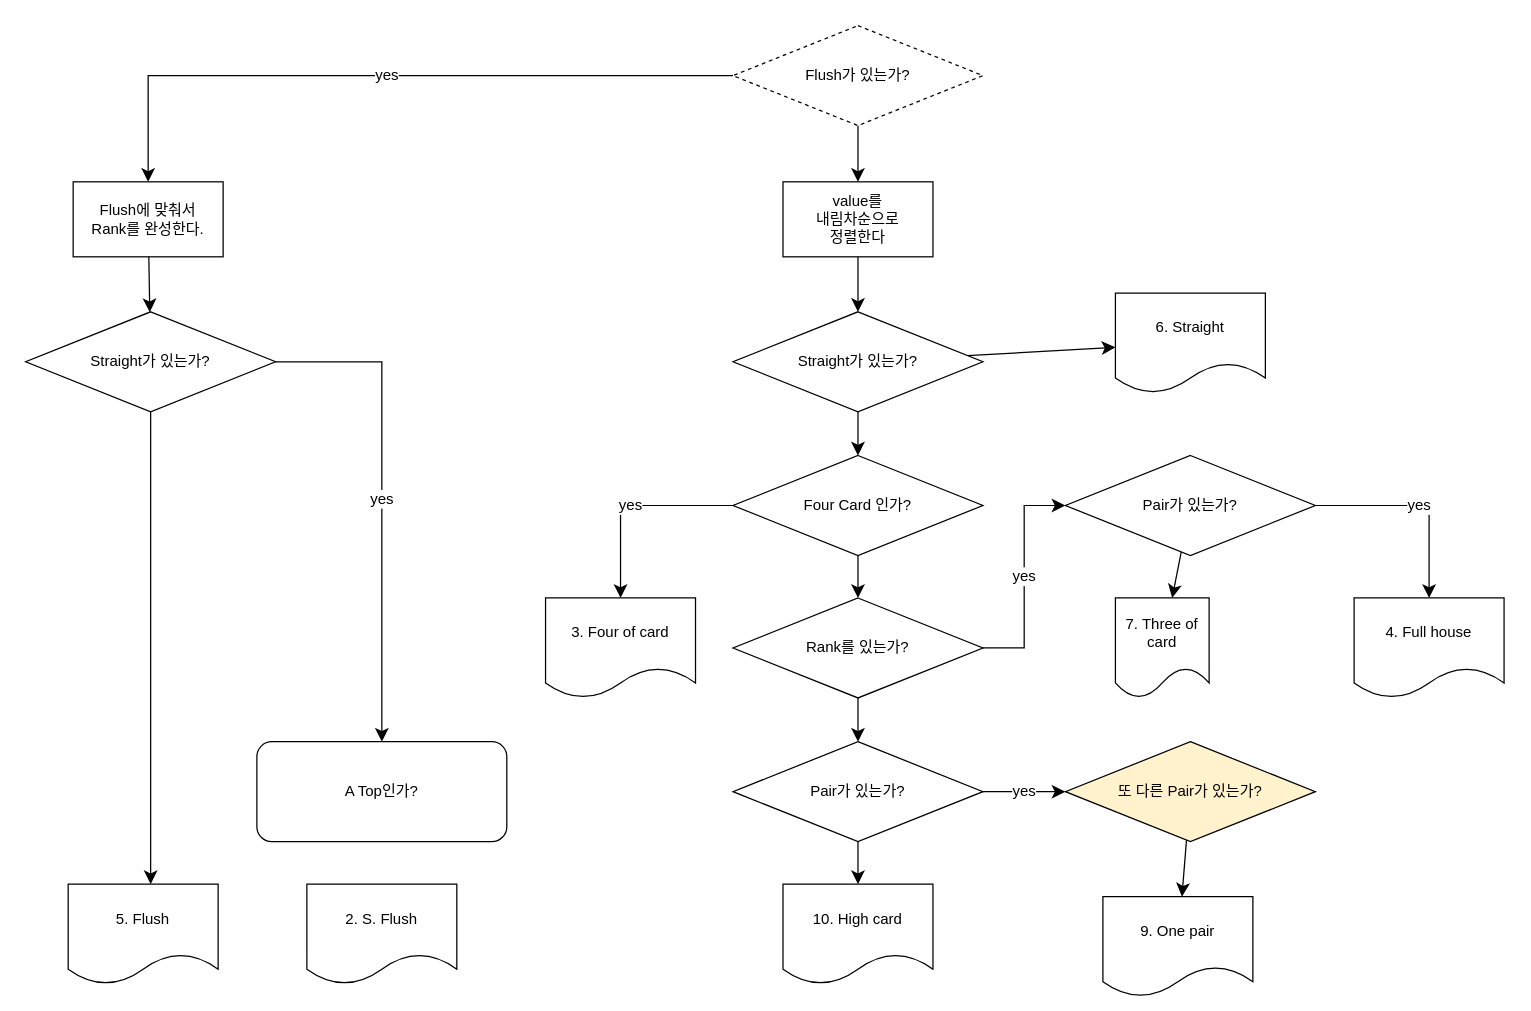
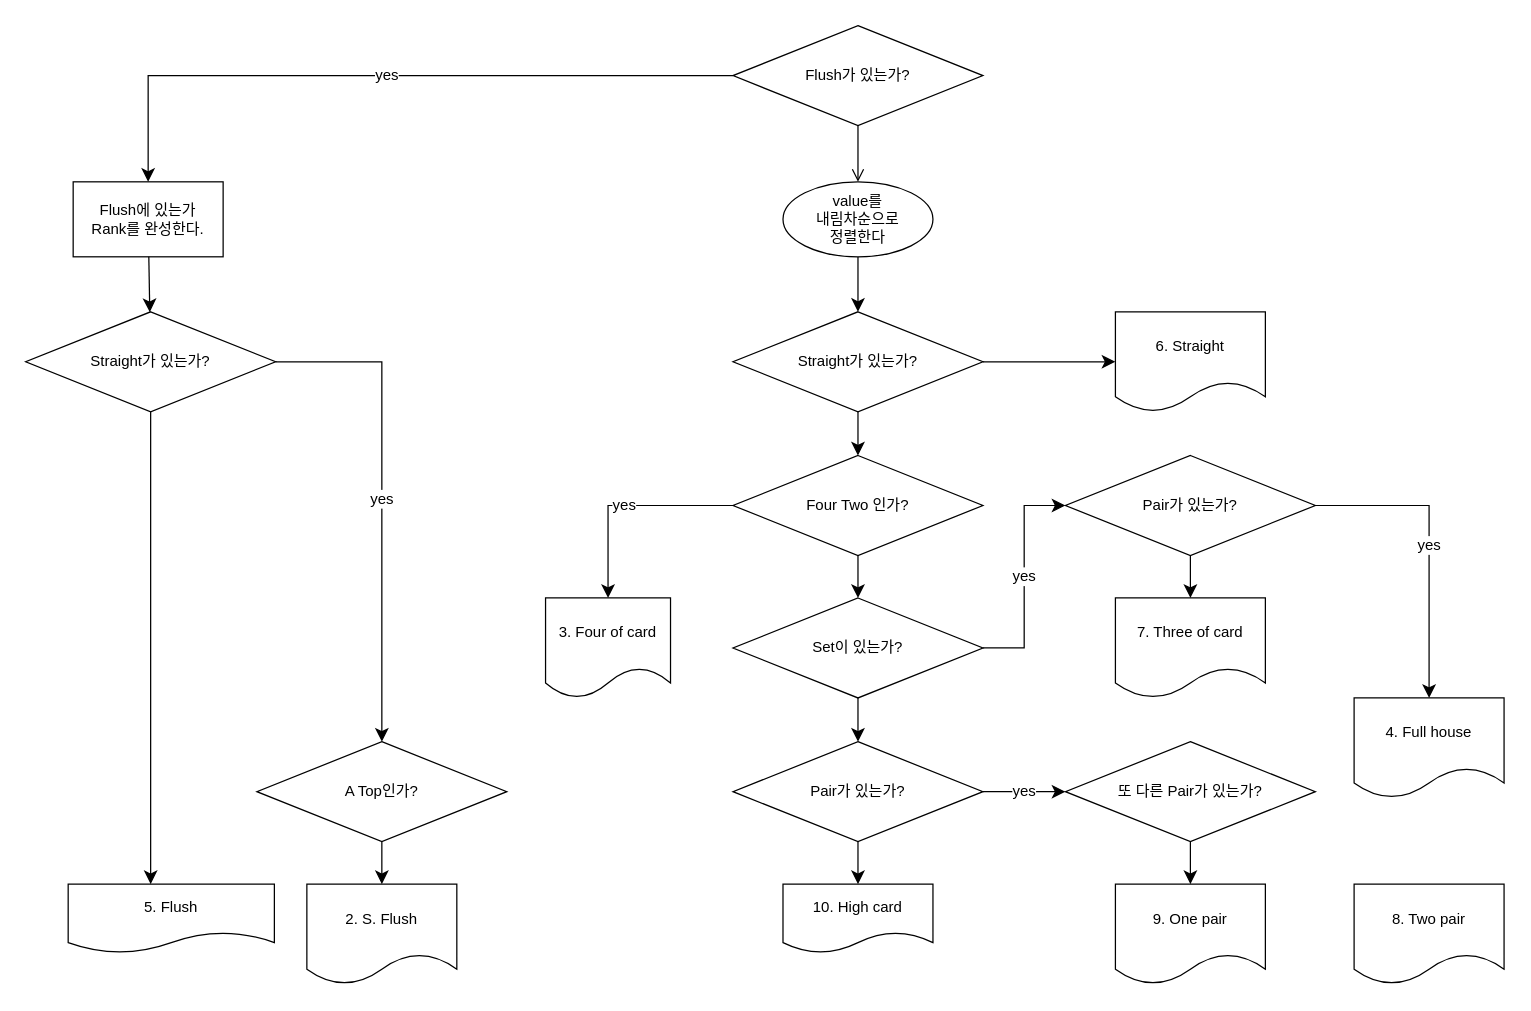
node "Flush가 있는가?": style dashed -> solid
edge "Flush가 있는가?" -> "value를 내림차순으로 정렬한다": arrowhead classic -> open
node "Flush에 맞춰서 Rank를 완성한다.": label "Flush에 맞춰서 Rank를 완성한다." -> "Flush에 있는가 Rank를 완성한다."
node "value를 내림차순으로 정렬한다": shape rectangle -> ellipse
node "6. Straight": moved (1191, 343) -> (1191, 362)
node "Four Card 인가?": label "Four Card 인가?" -> "Four Two 인가?"
node "3. Four of card": size 150x100 -> 125x100
node "Rank를 있는가?": label "Rank를 있는가?" -> "Set이 있는가?"
node "7. Three of card": size 94x100 -> 150x100
node "4. Full house": moved (1429, 648) -> (1429, 748)
node "A Top인가?": shape rounded rectangle -> diamond
node "또 다른 Pair가 있는가?": fillcolor #fff2cc -> #ffffff
edge "A Top인가?" -> "2. S. Flush": added
node "5. Flush": size 150x100 -> 206x69
node "10. High card": size 150x100 -> 150x69
node "8. Two pair": added
node "9. One pair": moved (1178, 947) -> (1191, 934)
